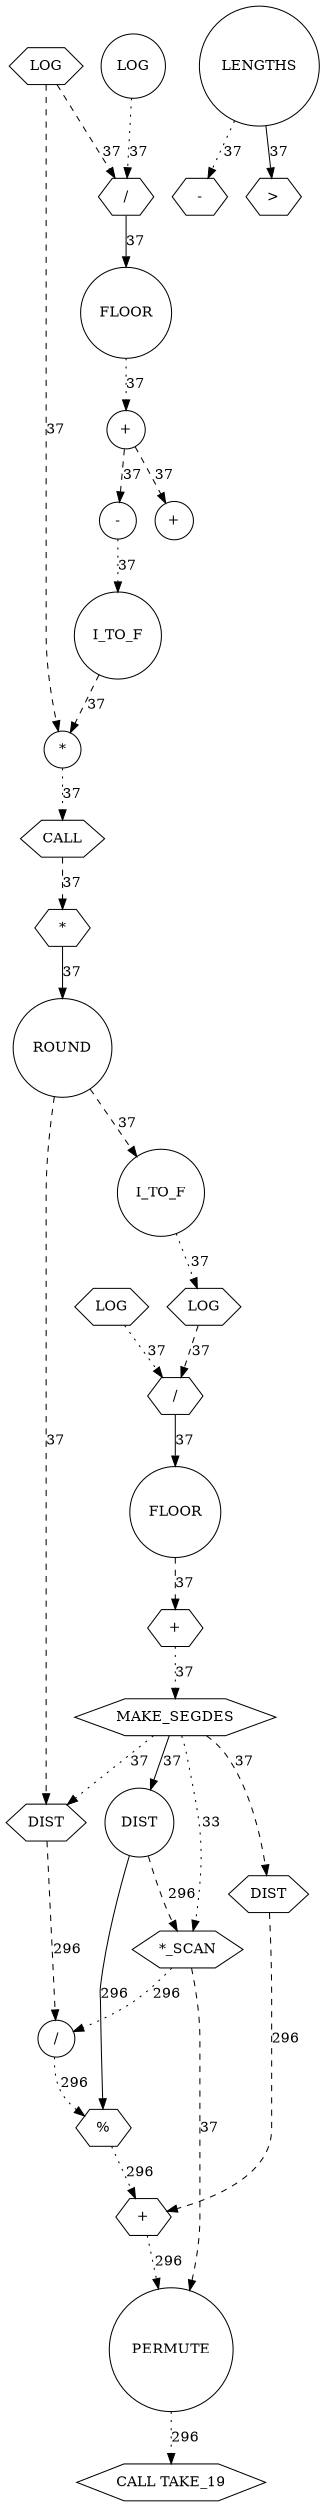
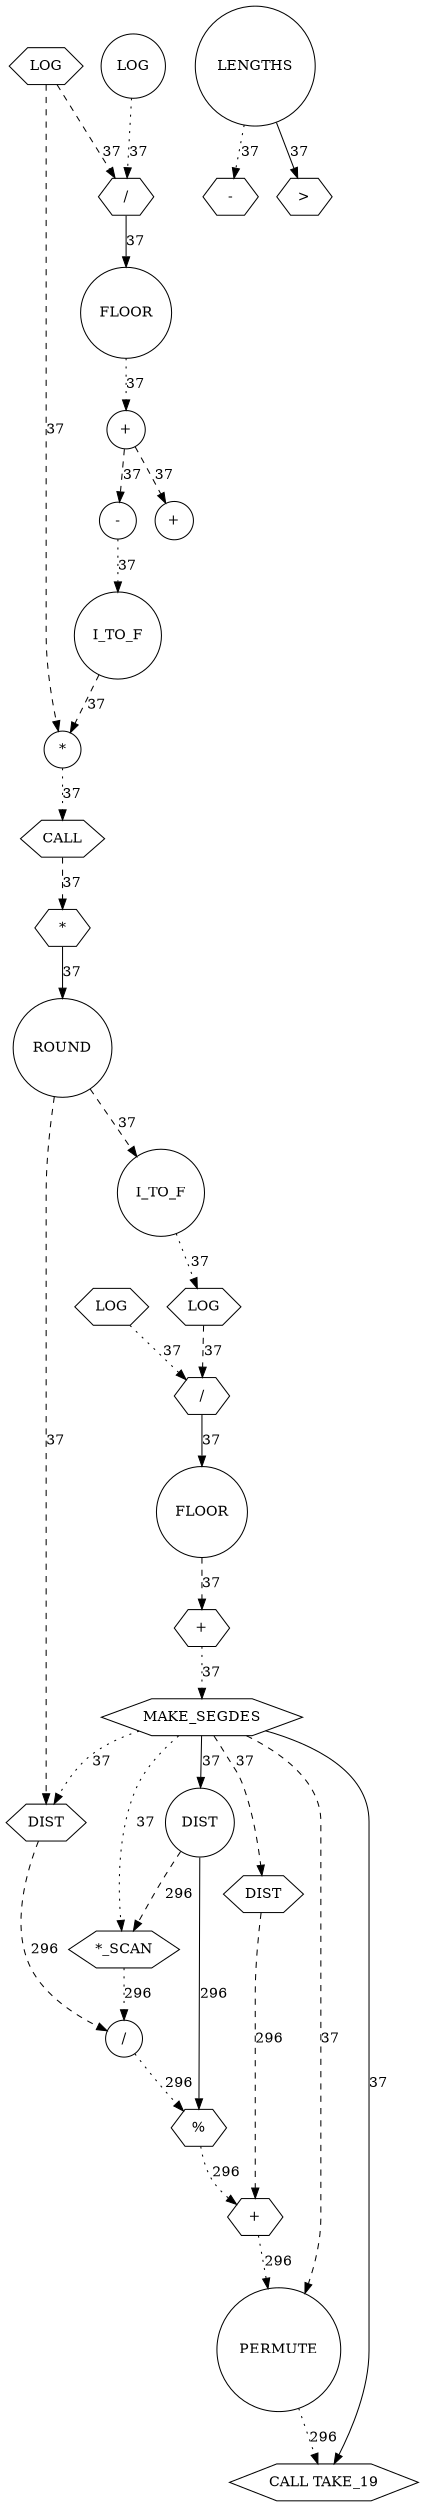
edge "MAKE_SEGDES" -> "*_SCAN": label "33" -> "37"
edge "MAKE_SEGDES" -> "CALL TAKE_19": added, label "37"
edge "*_SCAN" -> "PERMUTE": now "MAKE_SEGDES" -> "PERMUTE"
